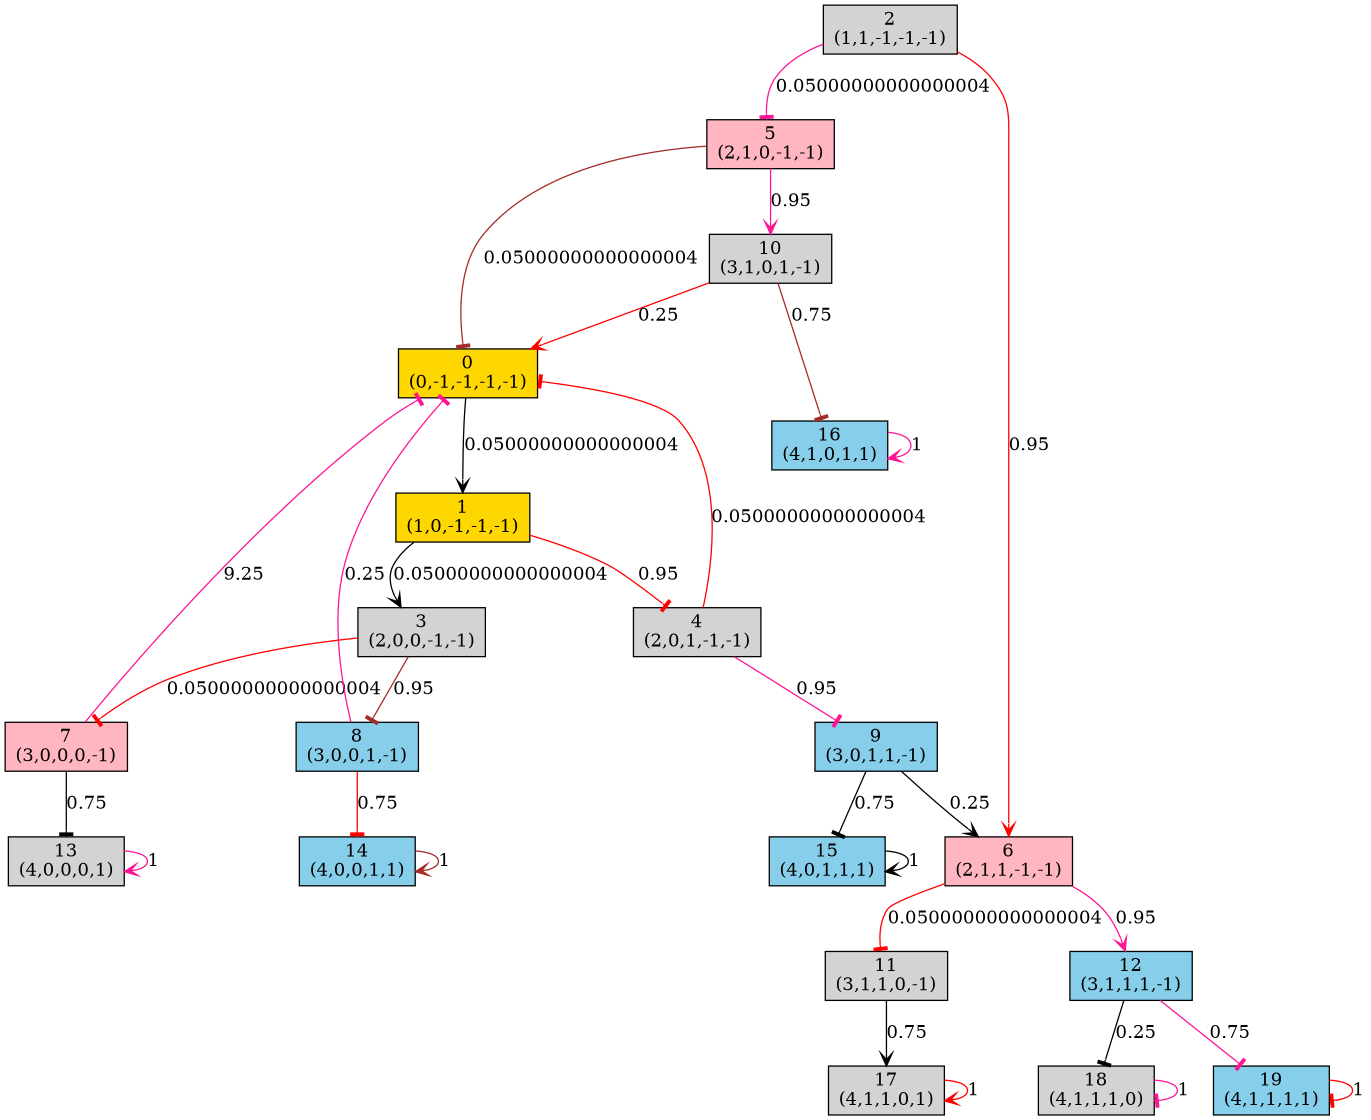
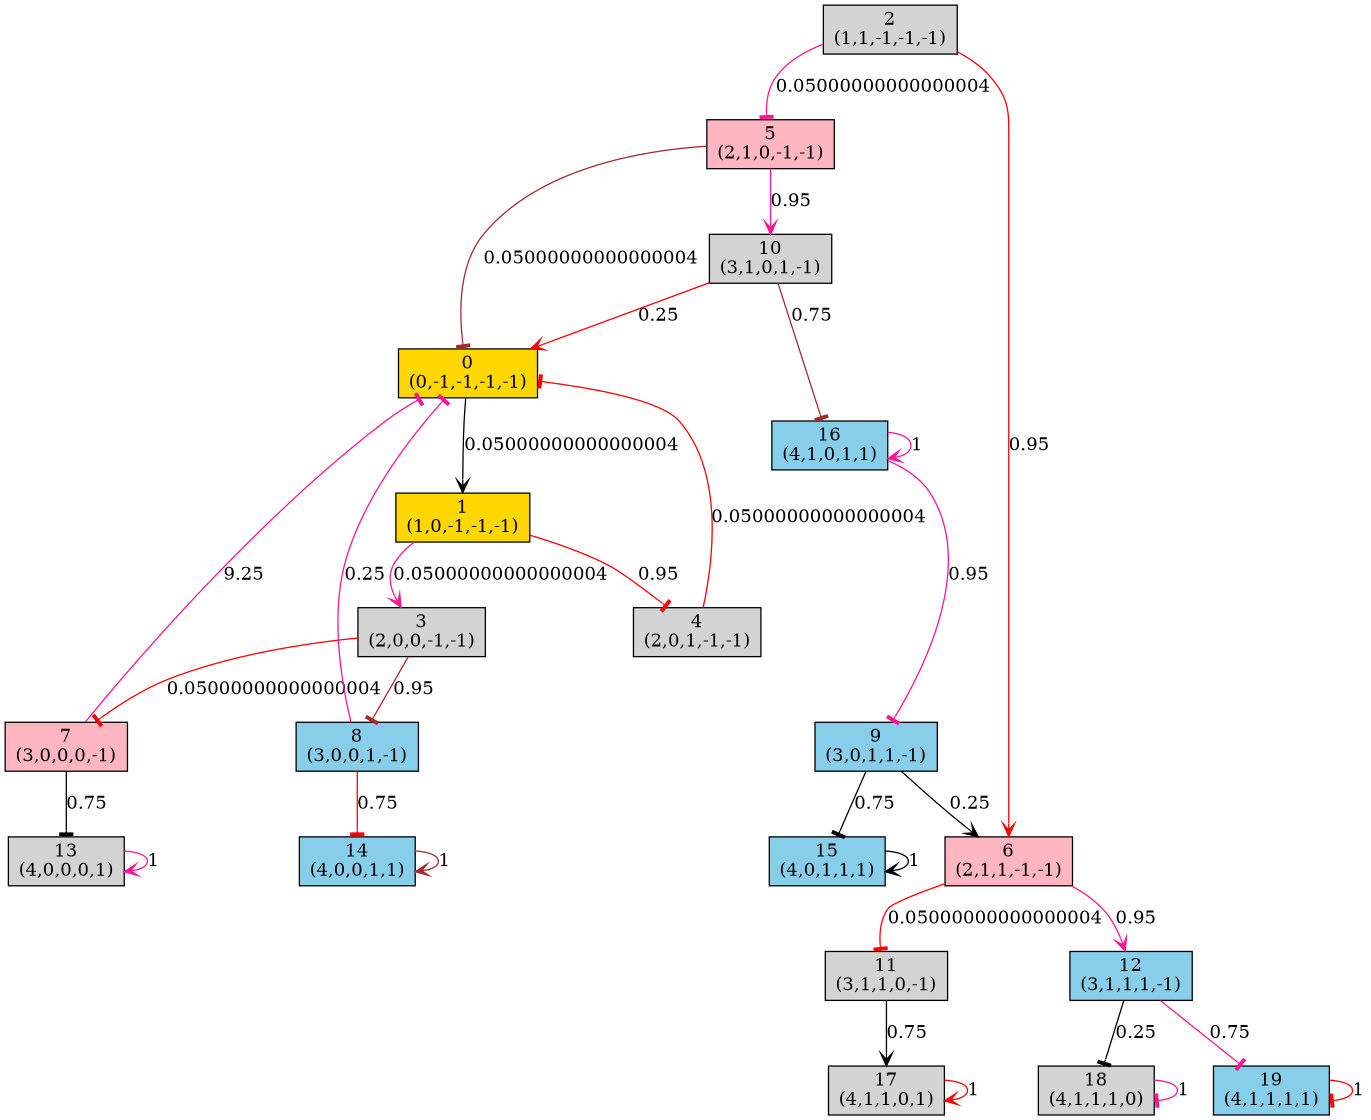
edge "1 (1,0,-1,-1,-1)" -> "3 (2,0,0,-1,-1)": color black -> deeppink
edge "4 (2,0,1,-1,-1)" -> "9 (3,0,1,1,-1)": now "16 (4,1,0,1,1)" -> "9 (3,0,1,1,-1)"
